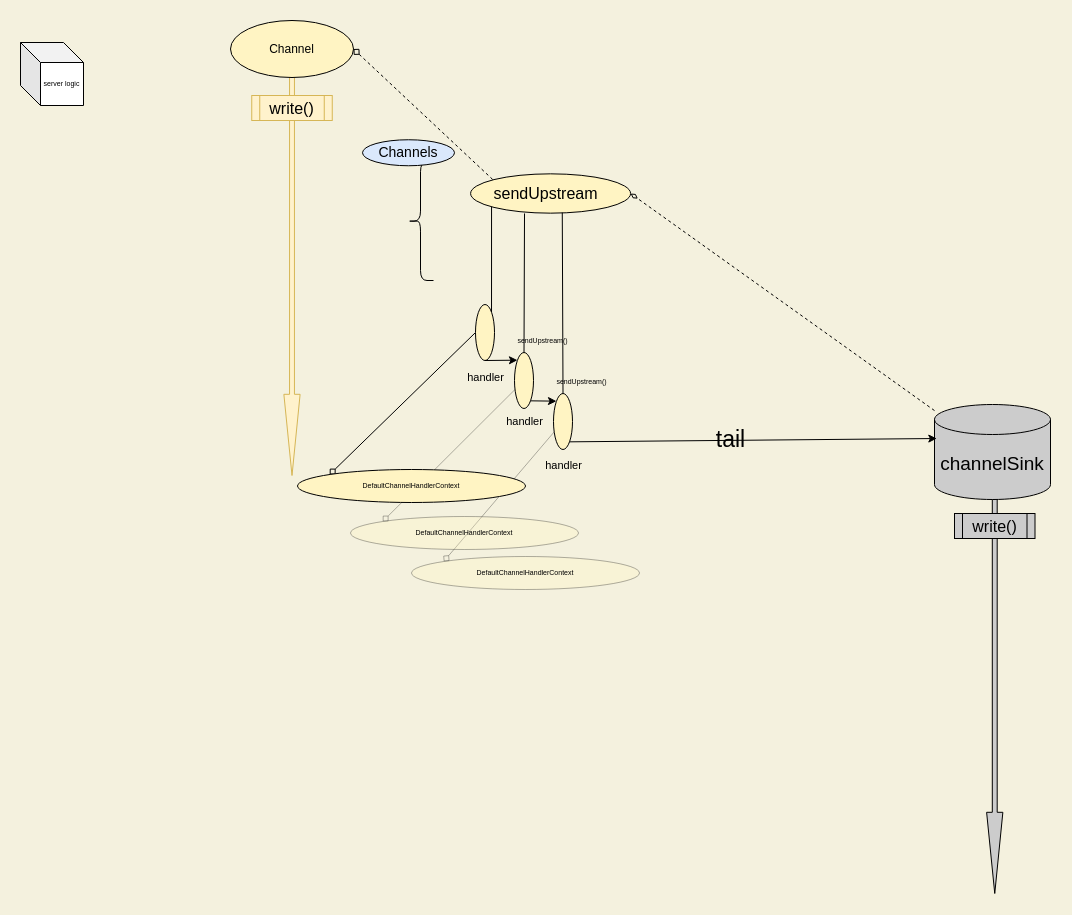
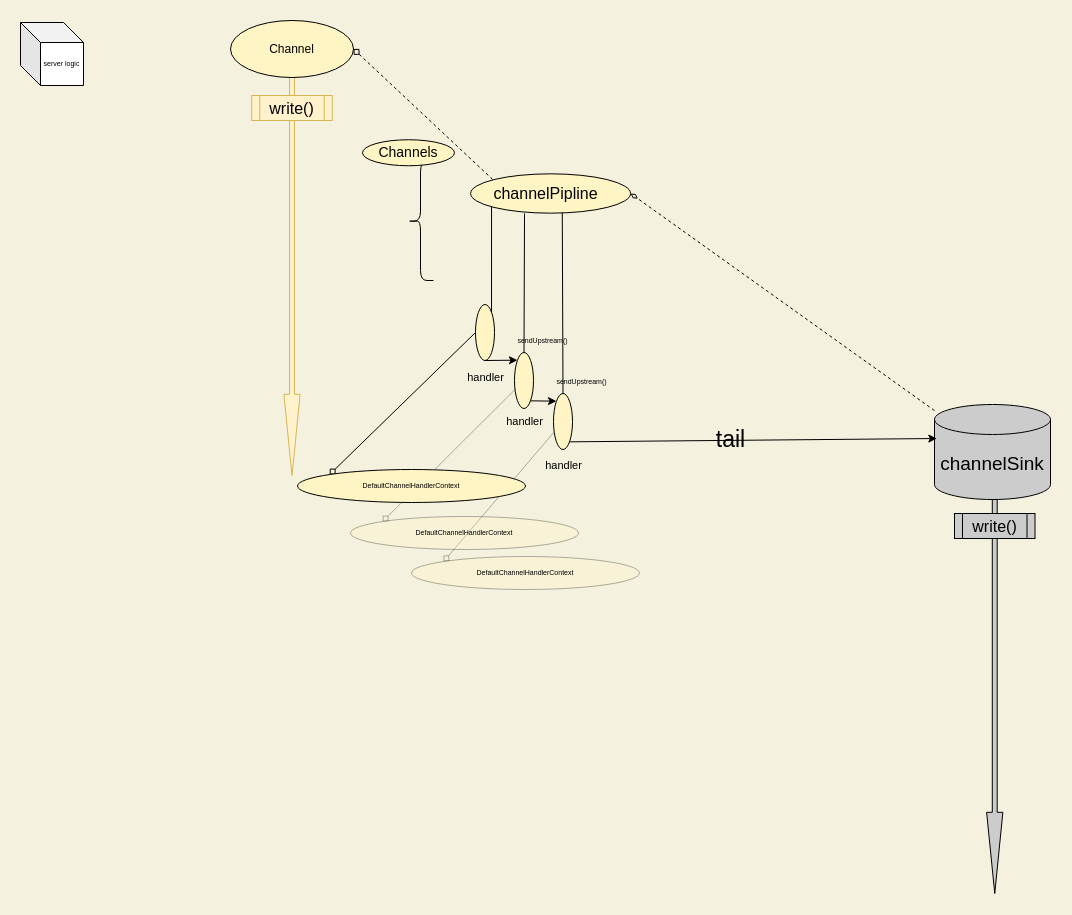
node "server logic": moved (52, 74) -> (52, 54)
node "Channels": fillcolor #dae8fc -> #fff4c3
node "sendUpstream": label "sendUpstream" -> "channelPipline"
